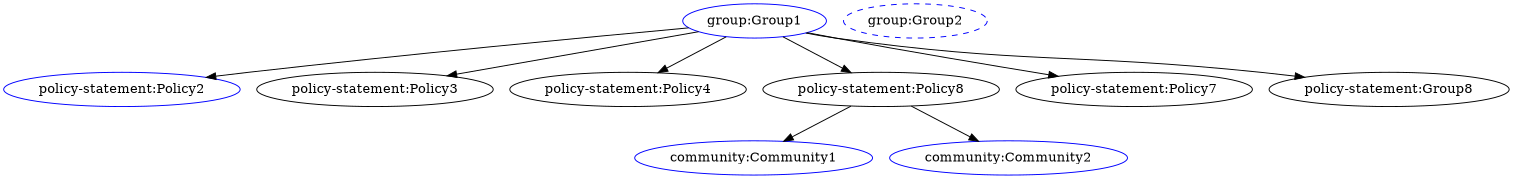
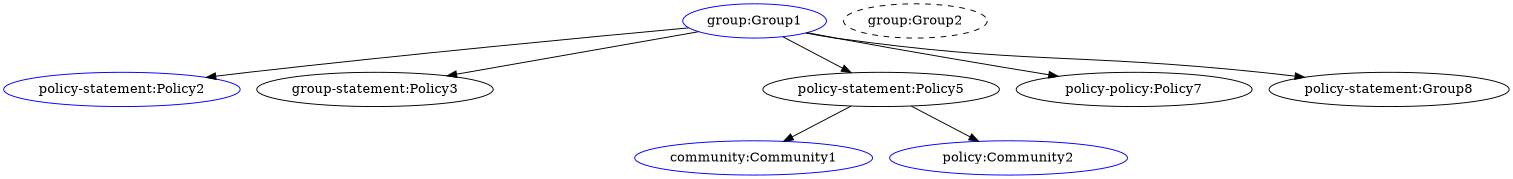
node "group:Group2": color blue -> black
node "policy-statement:Policy3": label "policy-statement:Policy3" -> "group-statement:Policy3"
node "policy-statement:Policy4": removed
node "policy-statement:Policy8": label "policy-statement:Policy8" -> "policy-statement:Policy5"
node "policy-statement:Policy7": label "policy-statement:Policy7" -> "policy-policy:Policy7"
node "community:Community2": label "community:Community2" -> "policy:Community2"
